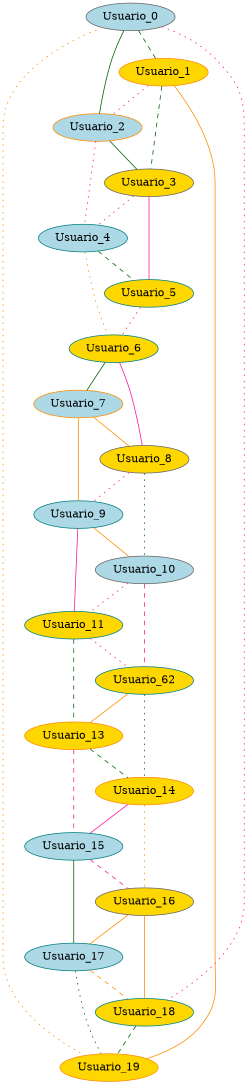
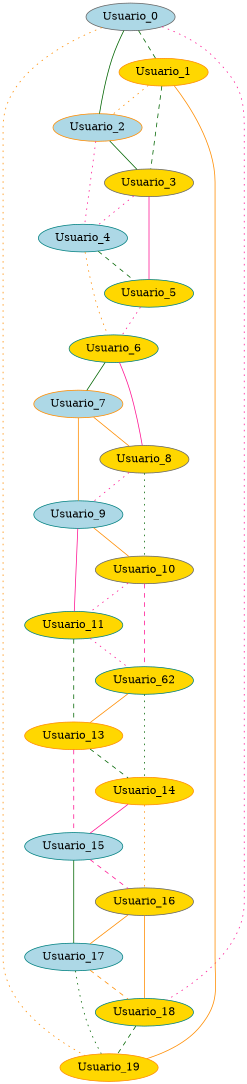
edge "Usuario_1" -- "Usuario_2": color deeppink -> darkorange
node "Usuario_10": fillcolor lightblue -> gold
